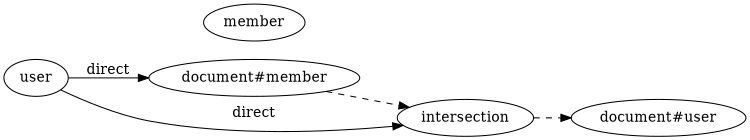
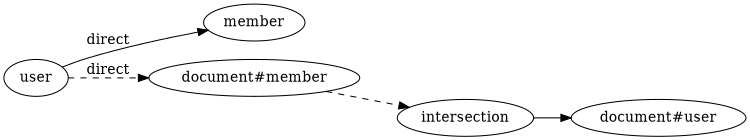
edge "user" -> "document#member": style solid -> dashed
edge "intersection" -> "document#user": style dashed -> solid
edge "user" -> "intersection": now "user" -> "member"
